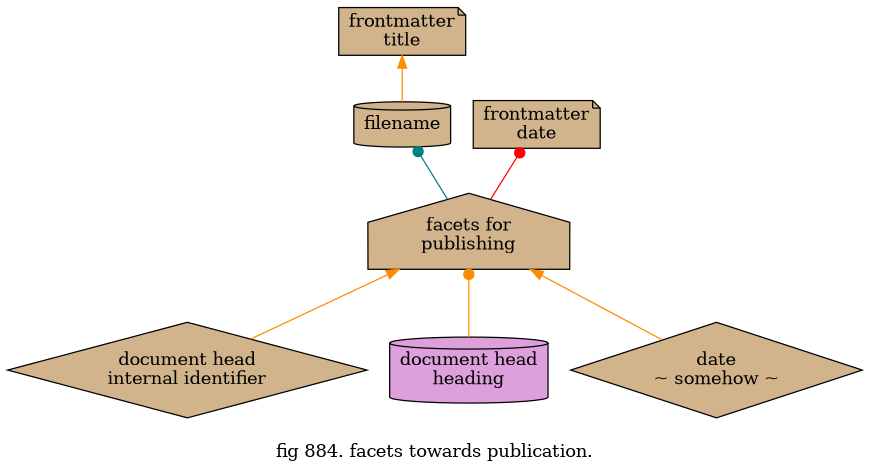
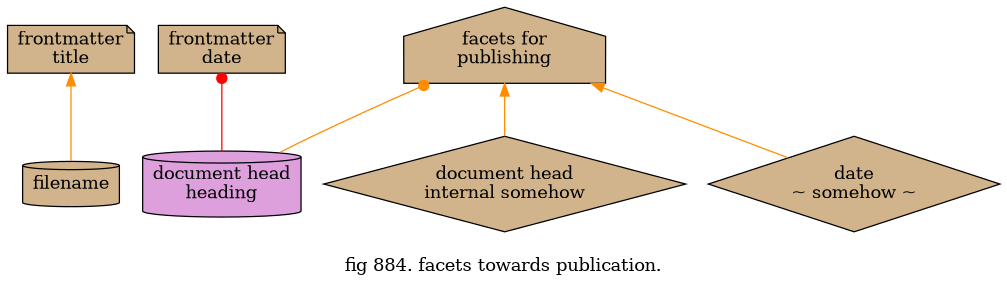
edge "facets for publishing" -> "filename": removed
edge "facets for publishing" -> "frontmatter date": now "document head heading" -> "frontmatter date"
node "document head internal identifier": label "document head internal identifier" -> "document head internal somehow"
